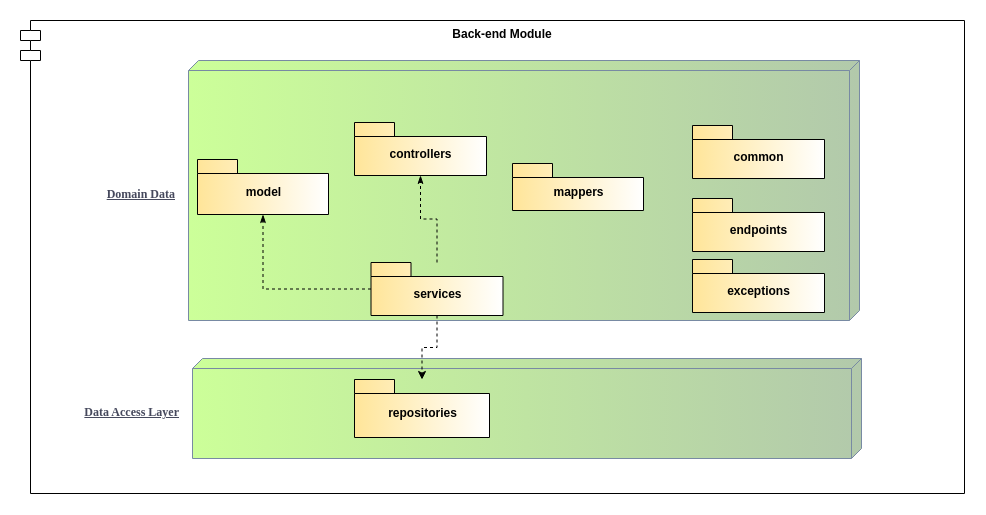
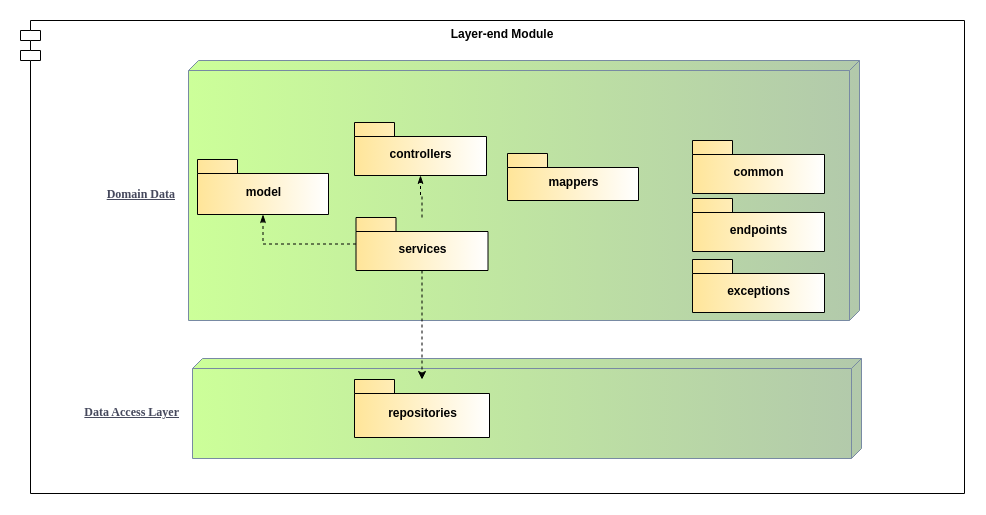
node "Back-end Module": label "Back-end Module" -> "Layer-end Module"
node "common": moved (759, 152) -> (759, 167)
node "mappers": moved (578, 187) -> (573, 177)
node "services": moved (437, 289) -> (422, 244)
